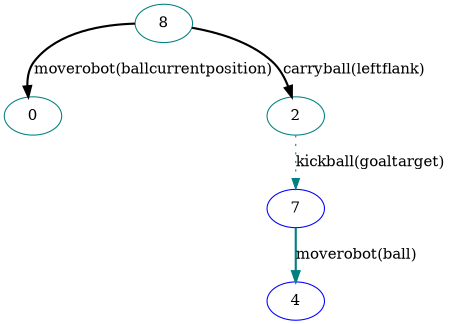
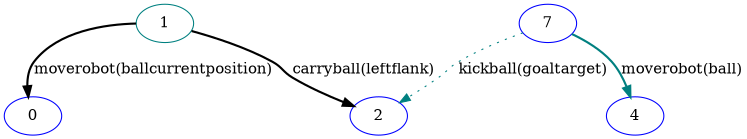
node "8": label "8" -> "1"
node "0": color teal -> blue
node "2": color teal -> blue
edge "2" -> "7": reversed
